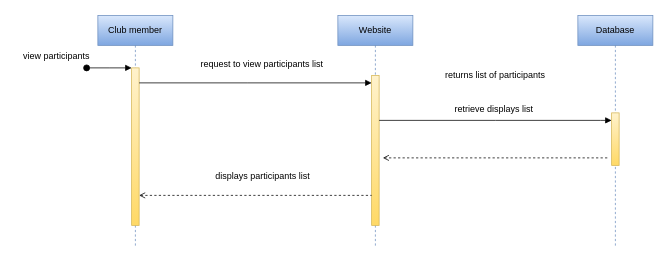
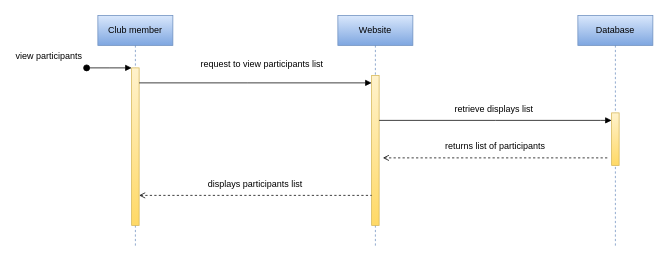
node "view participants": moved (57, 57) -> (49, 57)
node "returns list of participants": moved (495, 75) -> (495, 147)
node "displays participants list": moved (263, 177) -> (255, 184)
